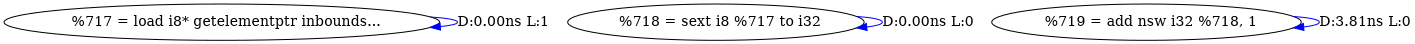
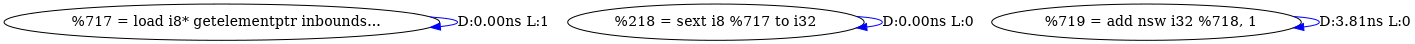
node "%718 = sext i8 %717 to i32": label "%718 = sext i8 %717 to i32" -> "%218 = sext i8 %717 to i32"
